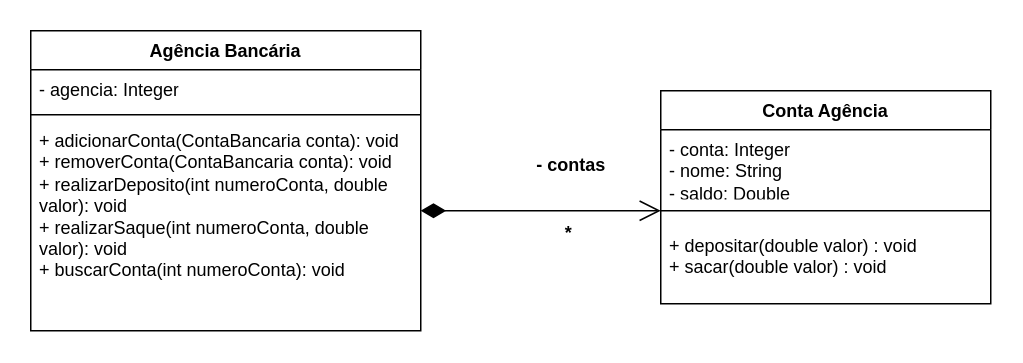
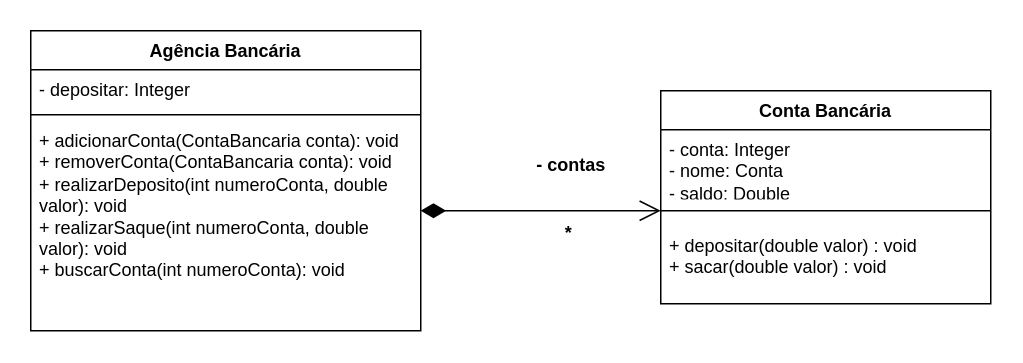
node "- agencia: Integer": label "- agencia: Integer" -> "- depositar: Integer"
node "Conta Agência": label "Conta Agência" -> "Conta Bancária"
node "- conta: Integer - nome: String - saldo: Double": label "- conta: Integer - nome: String - saldo: Double" -> "- conta: Integer - nome: Conta - saldo: Double"
